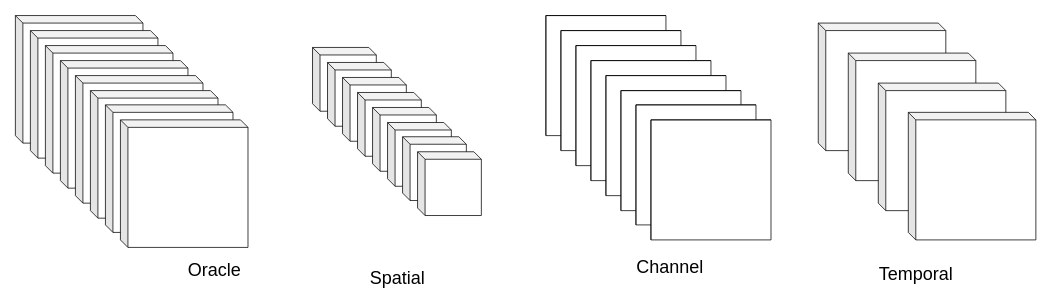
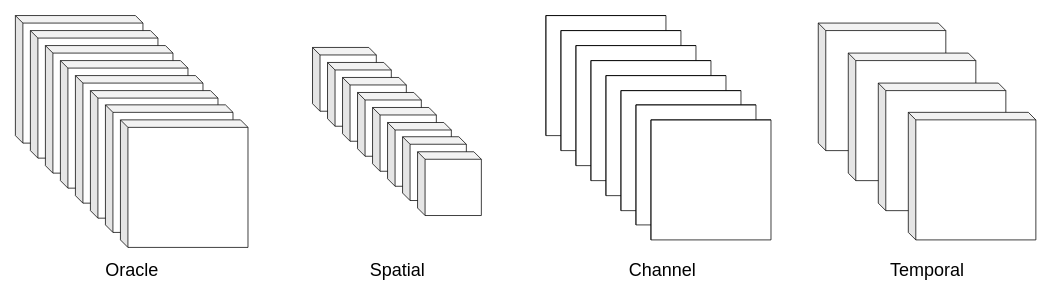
node "Channel": moved (669, 267) -> (662, 270)
node "Oracle": moved (214, 270) -> (132, 270)
node "Temporal": moved (915, 274) -> (927, 270)
node "Spatial": moved (397, 278) -> (397, 270)
